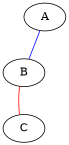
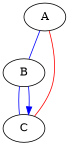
edge "A" -- "C": added
edge "B" -> "C": added
edge "B" -- "C": color red -> blue
